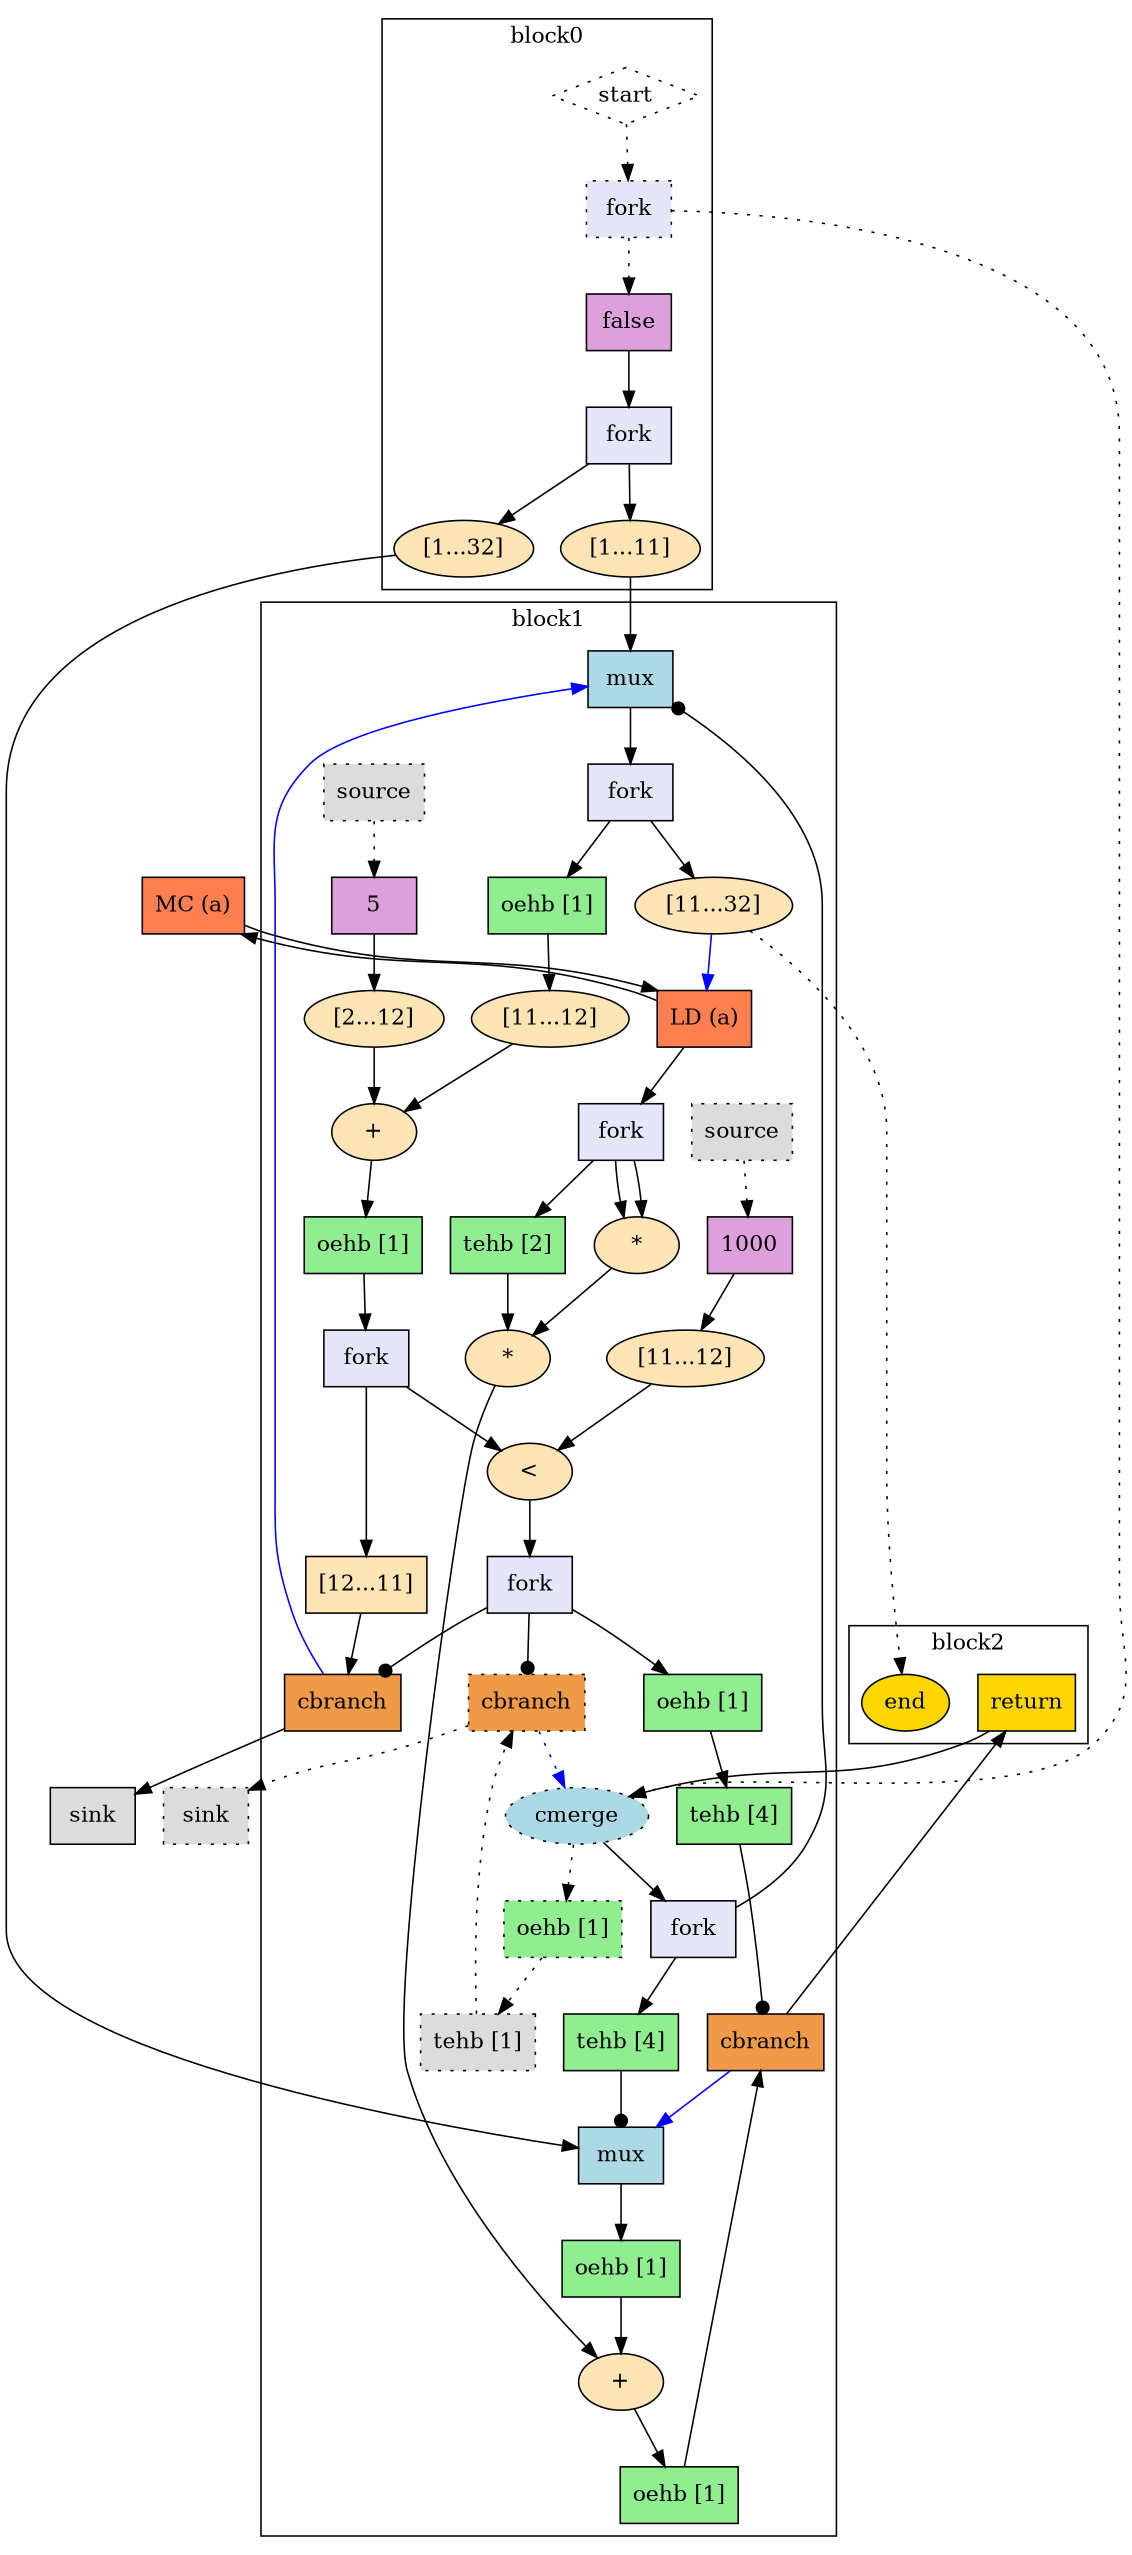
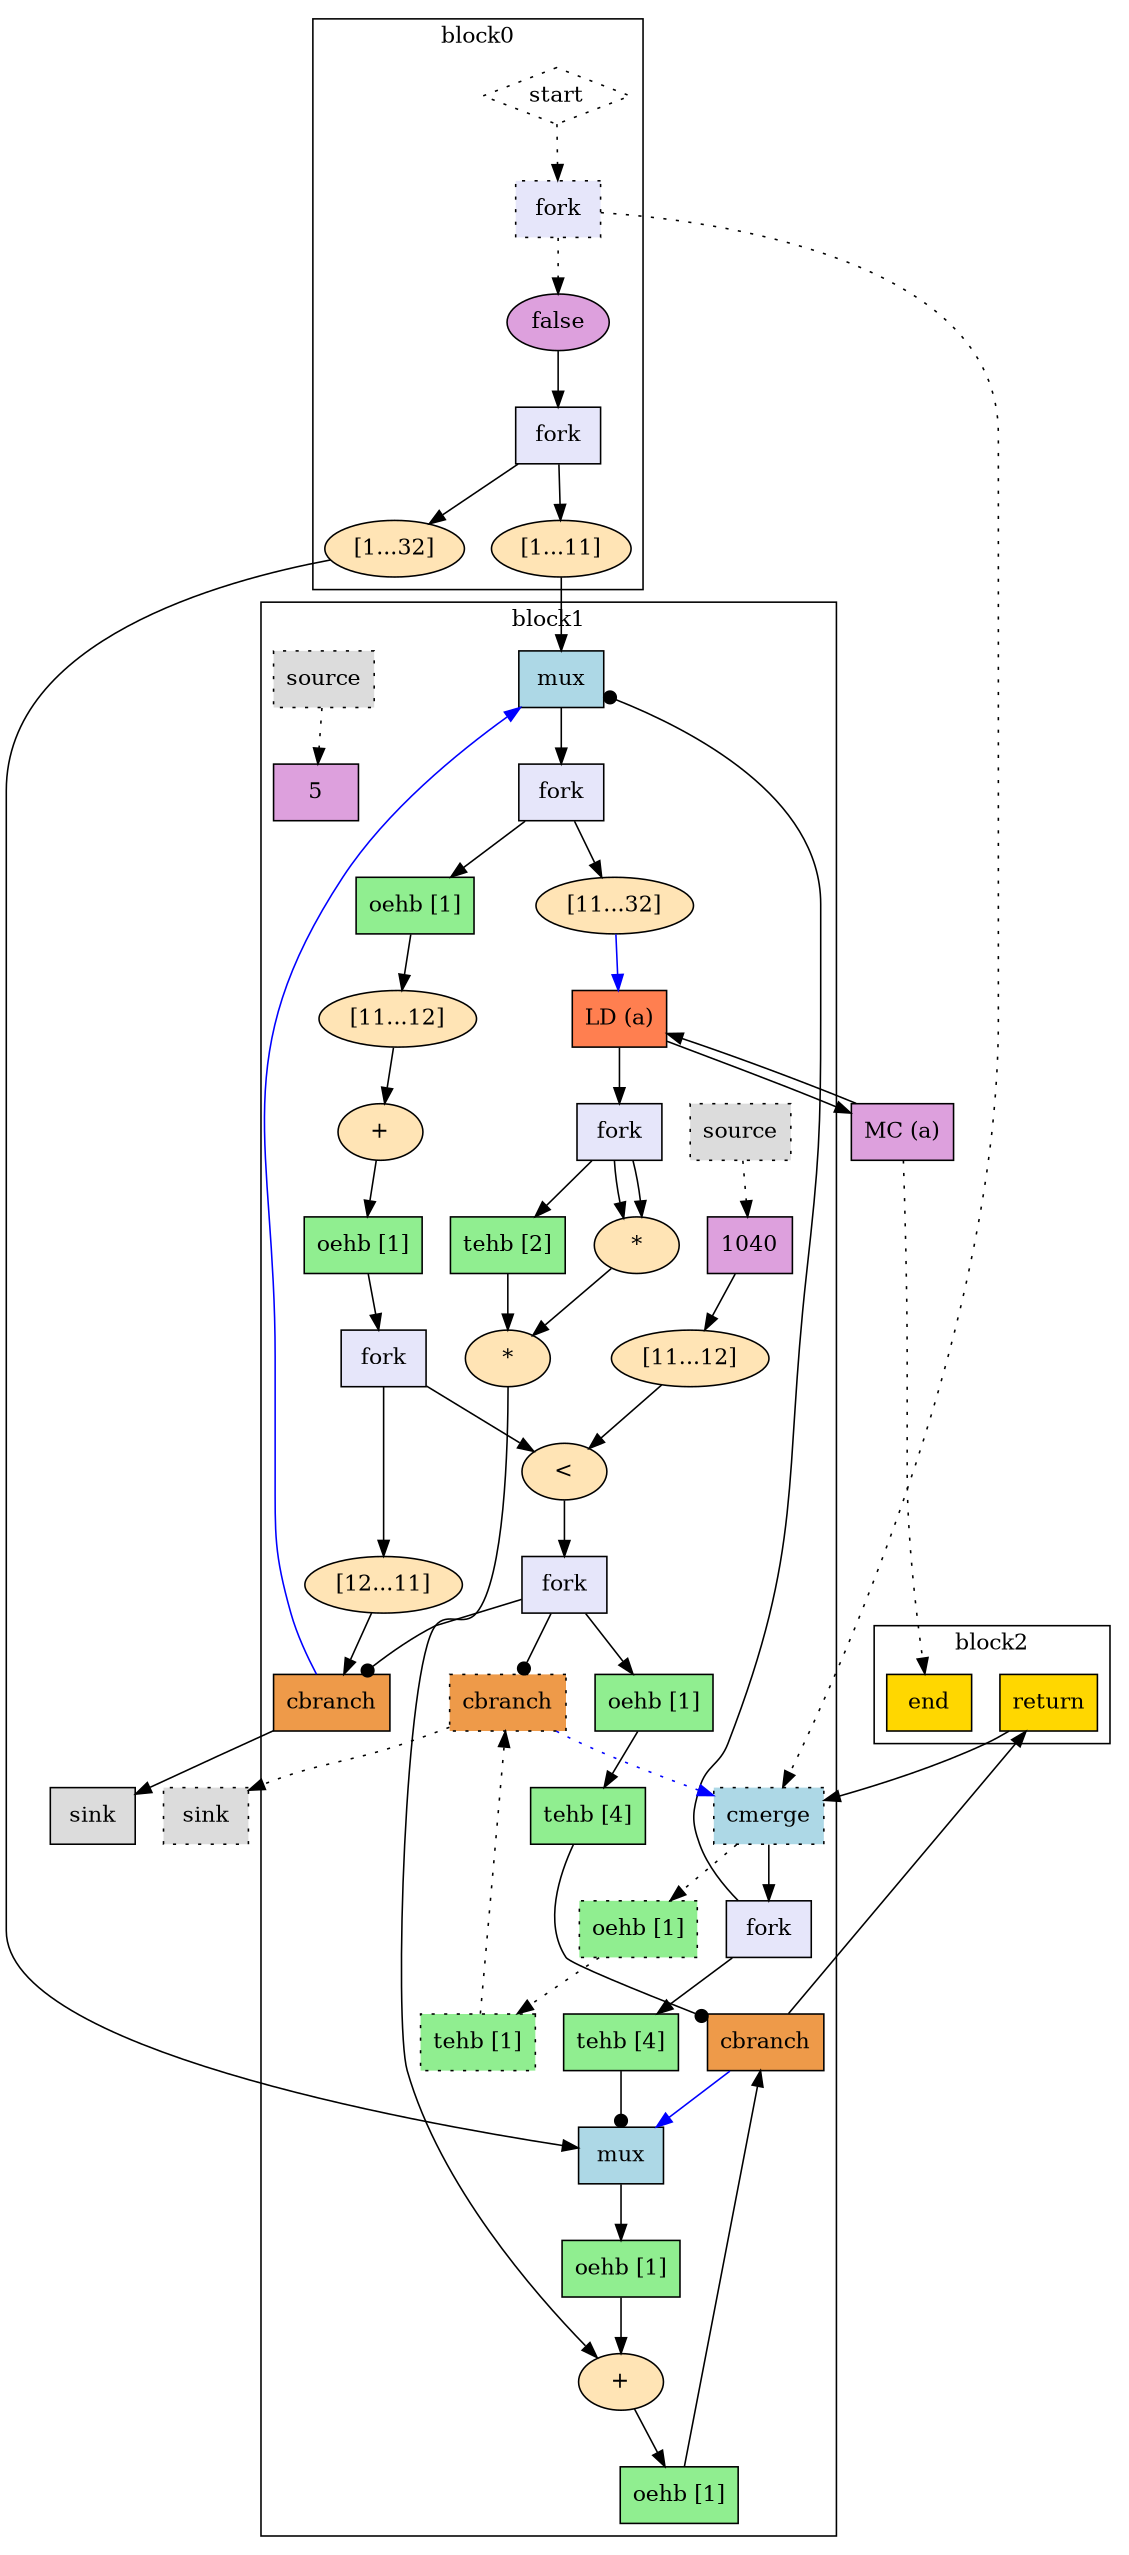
node "false": shape box -> ellipse
node "MC (a)": fillcolor coral -> plum
node "[2...12]": removed
node "1000": label "1000" -> "1040"
edge "[11...32]" -- "end": now "MC (a)" -- "end"
node "[12...11]": shape box -> ellipse
node "end": shape ellipse -> box
node "cmerge": shape ellipse -> box
node "tehb [1]": fillcolor gainsboro -> lightgreen
